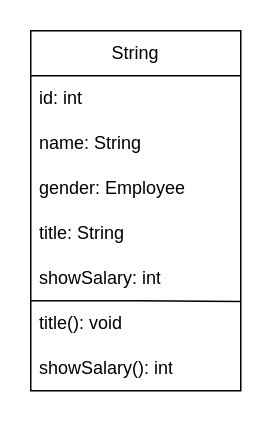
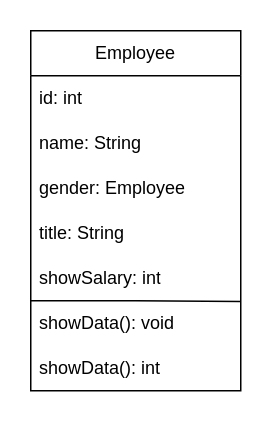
node "String": label "String" -> "Employee"
node "title(): void": label "title(): void" -> "showData(): void"
node "showSalary(): int": label "showSalary(): int" -> "showData(): int"
